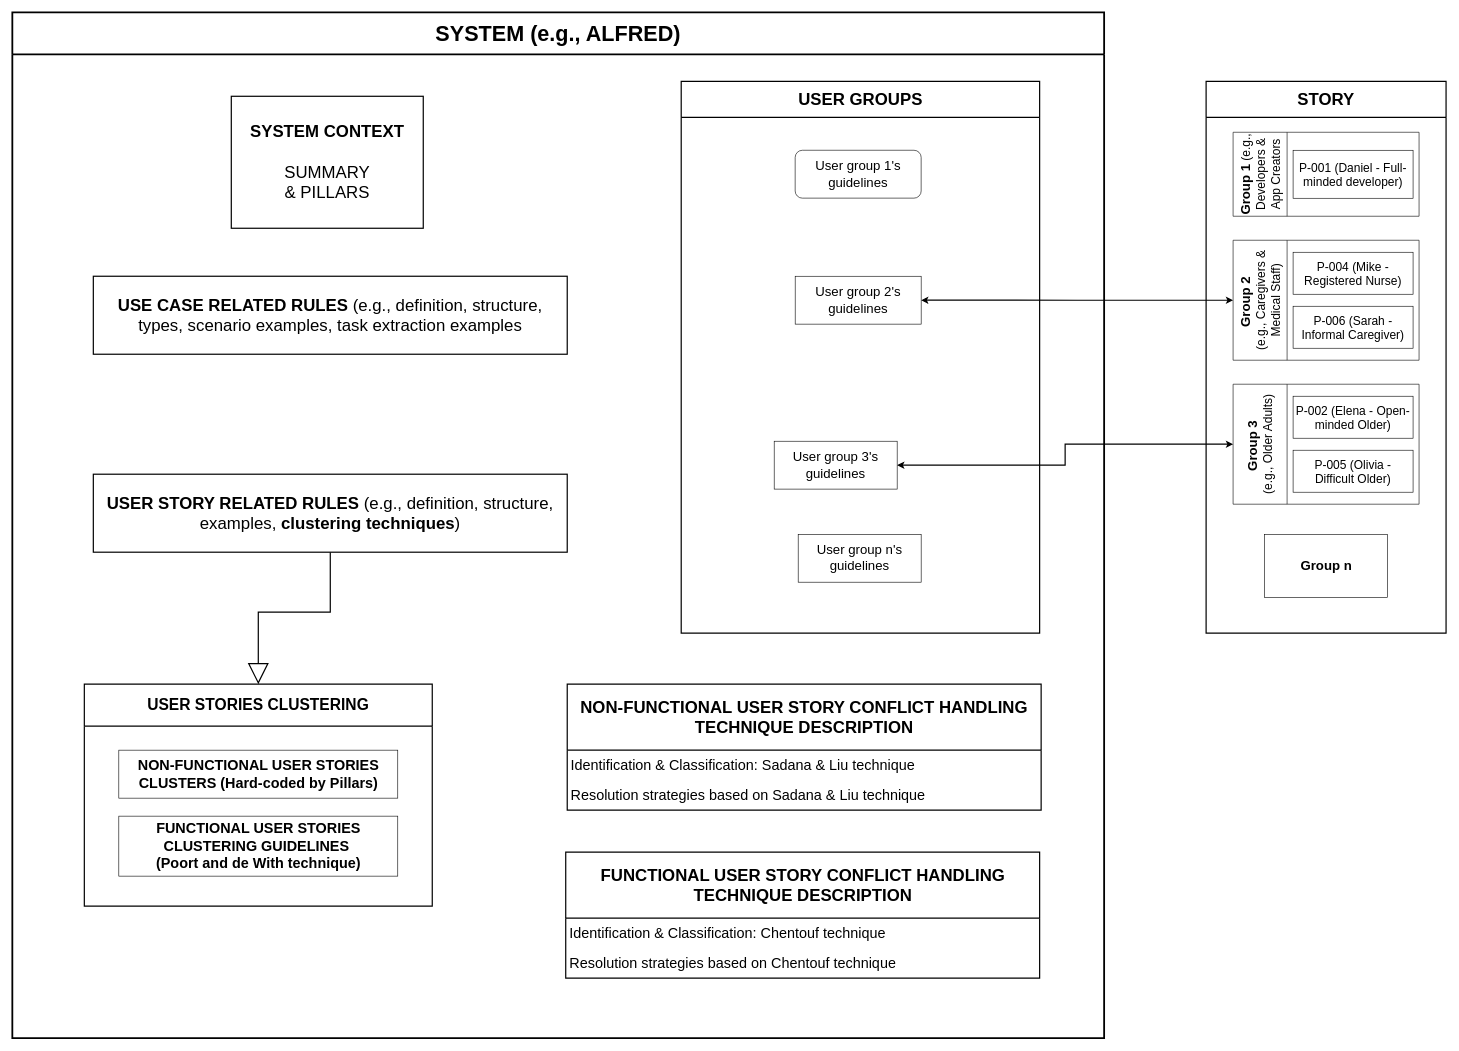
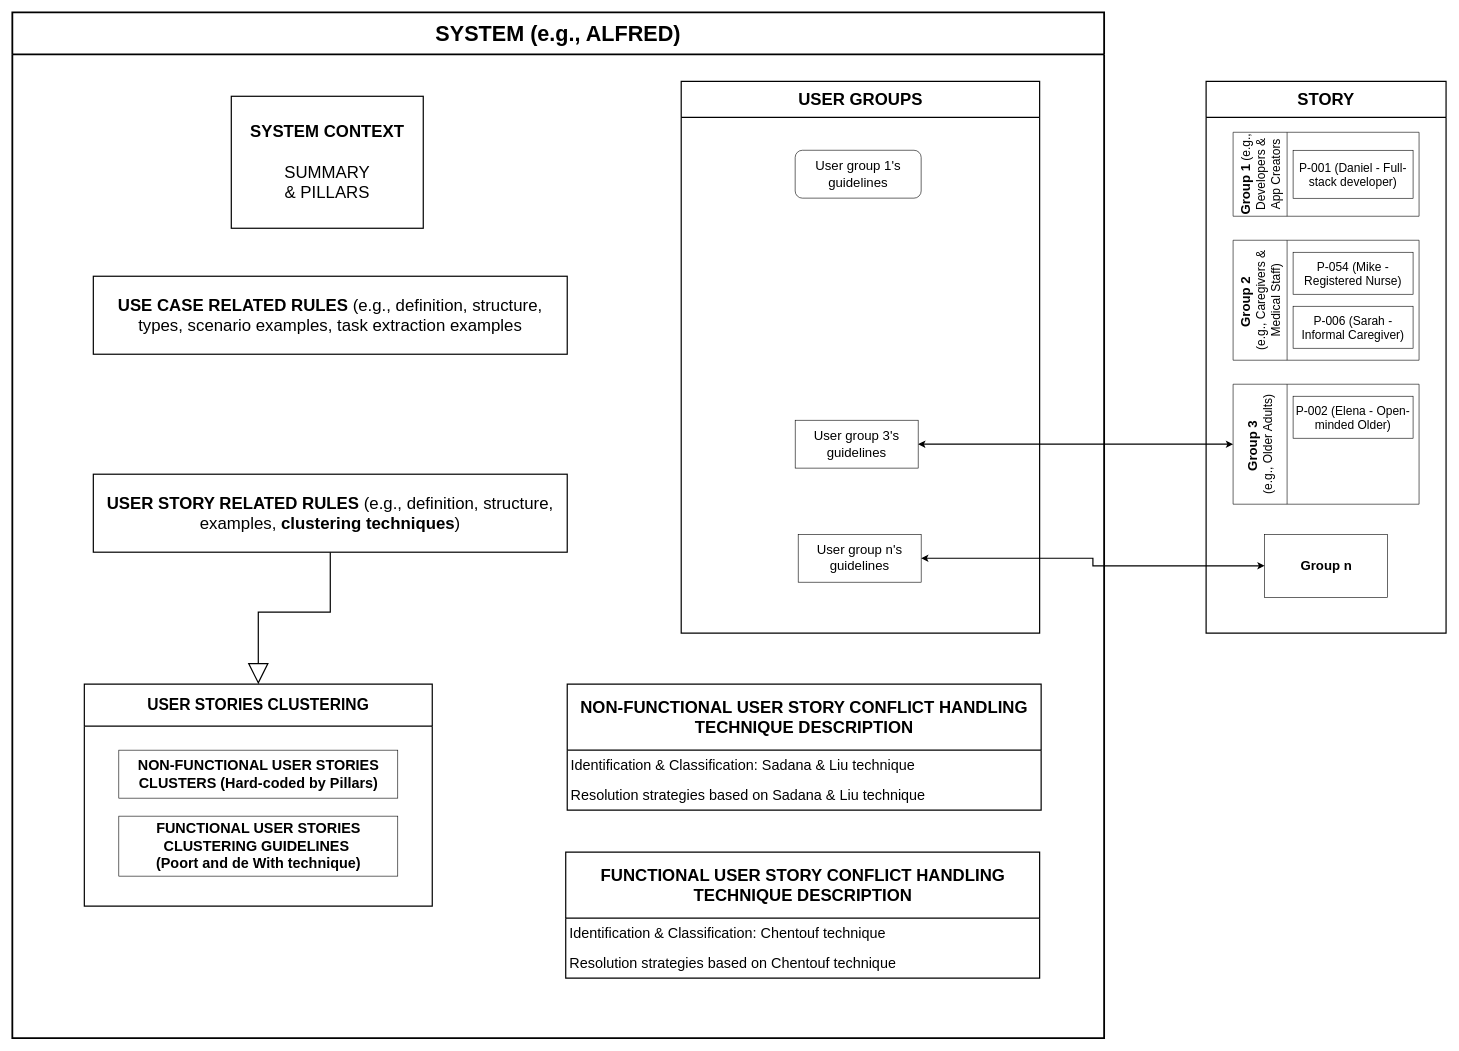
node "P-001 (Daniel - Full-minded developer)": label "P-001 (Daniel - Full-minded developer)" -> "P-001 (Daniel - Full-stack developer)"
node "P-004 (Mike - Registered Nurse)": label "P-004 (Mike - Registered Nurse)" -> "P-054 (Mike - Registered Nurse)"
node "User group 2's guidelines": removed
edge "User group 2's guidelines" -- "Group 2 (e.g., Caregivers & Medical Staff)": removed
node "User group 3's guidelines": moved (836, 465) -> (857, 444)
node "P-005 (Olivia - Difficult Older)": removed
edge "User group n's guidelines" -- "Group n": added
